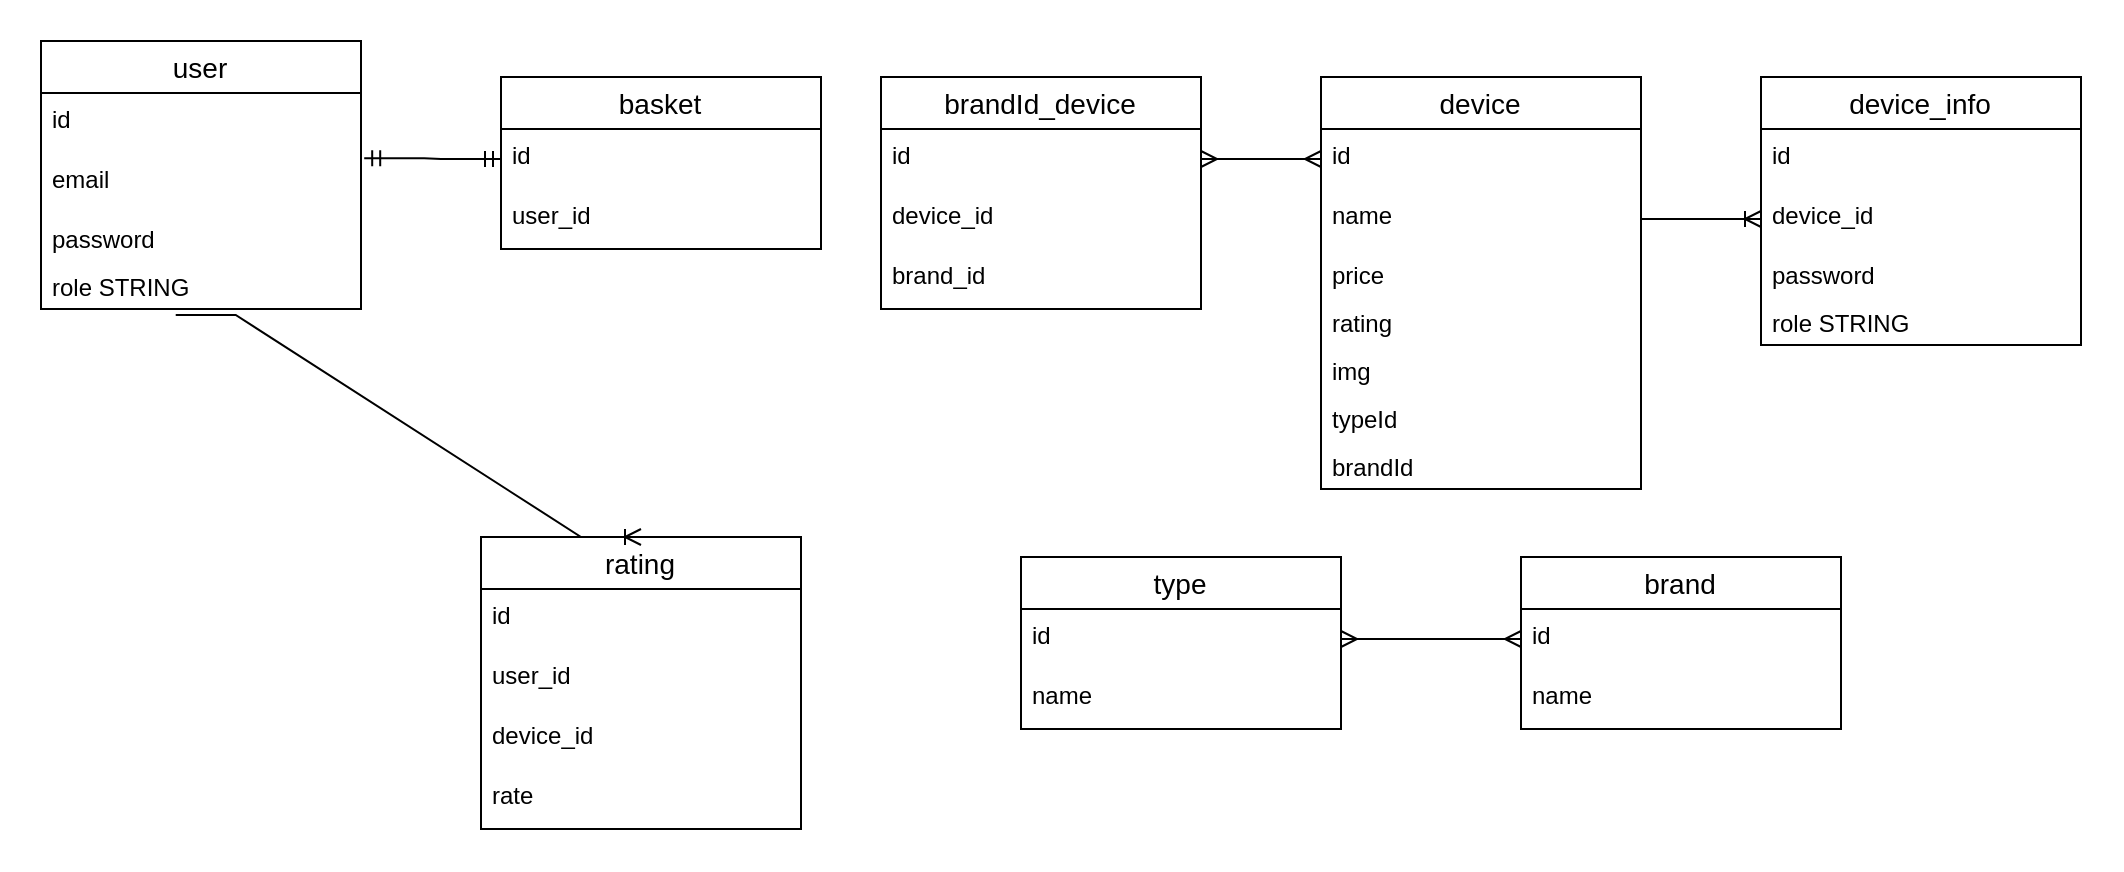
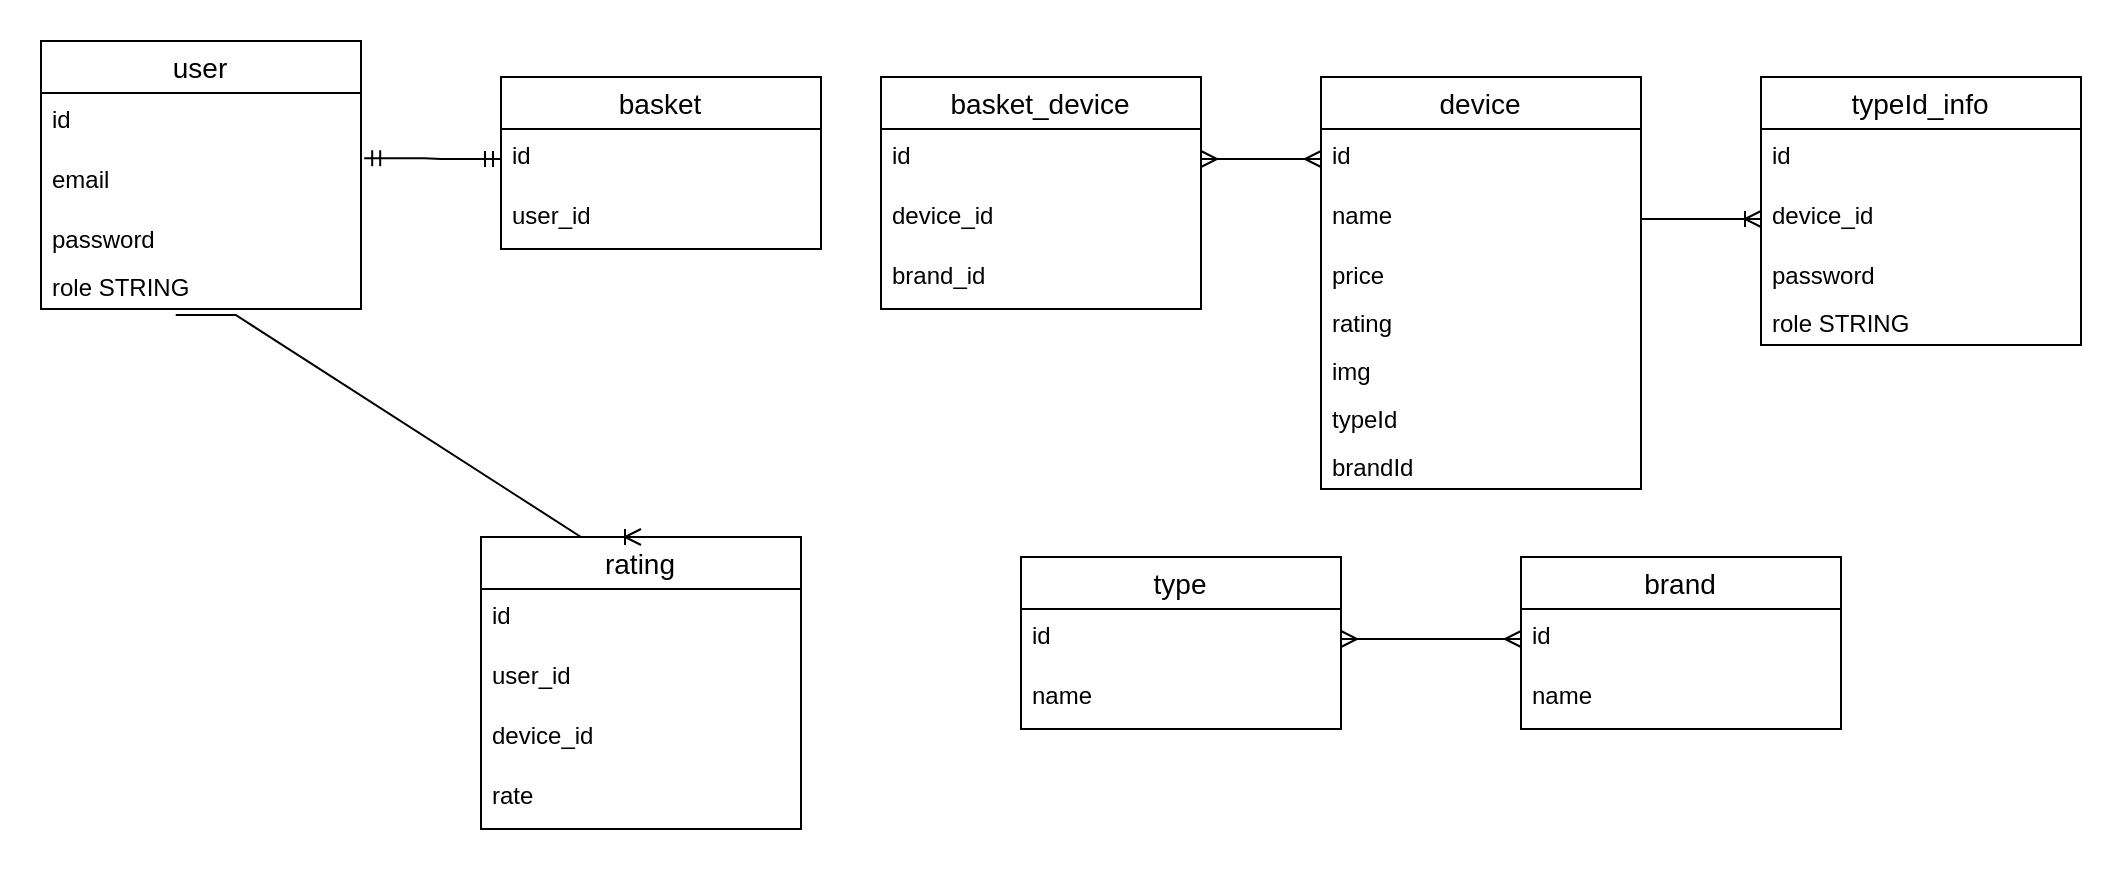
node "brandId_device": label "brandId_device" -> "basket_device"
node "device_info": label "device_info" -> "typeId_info"
